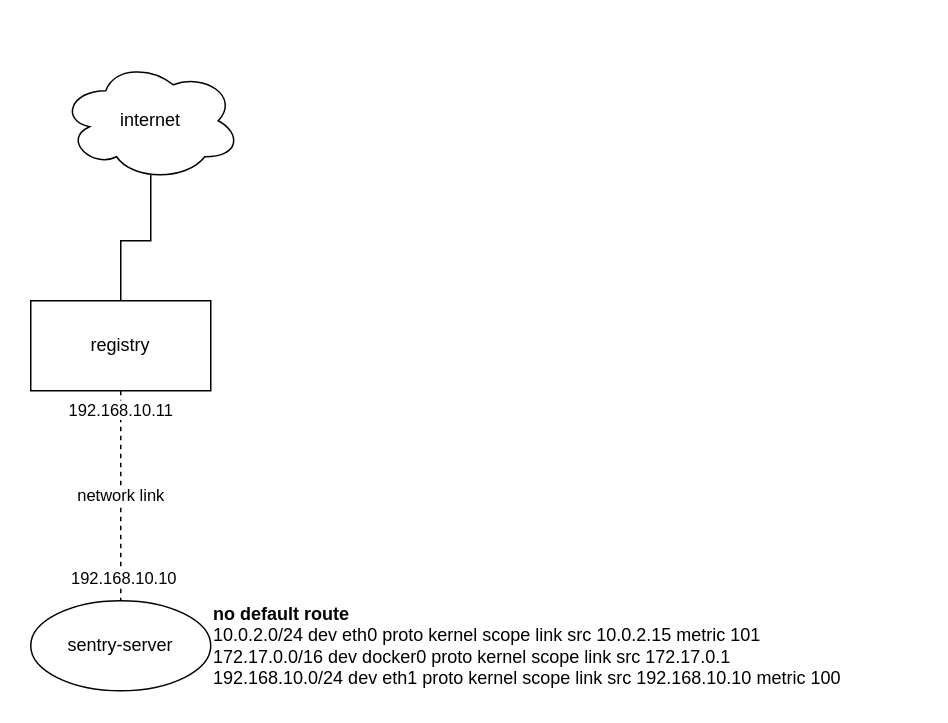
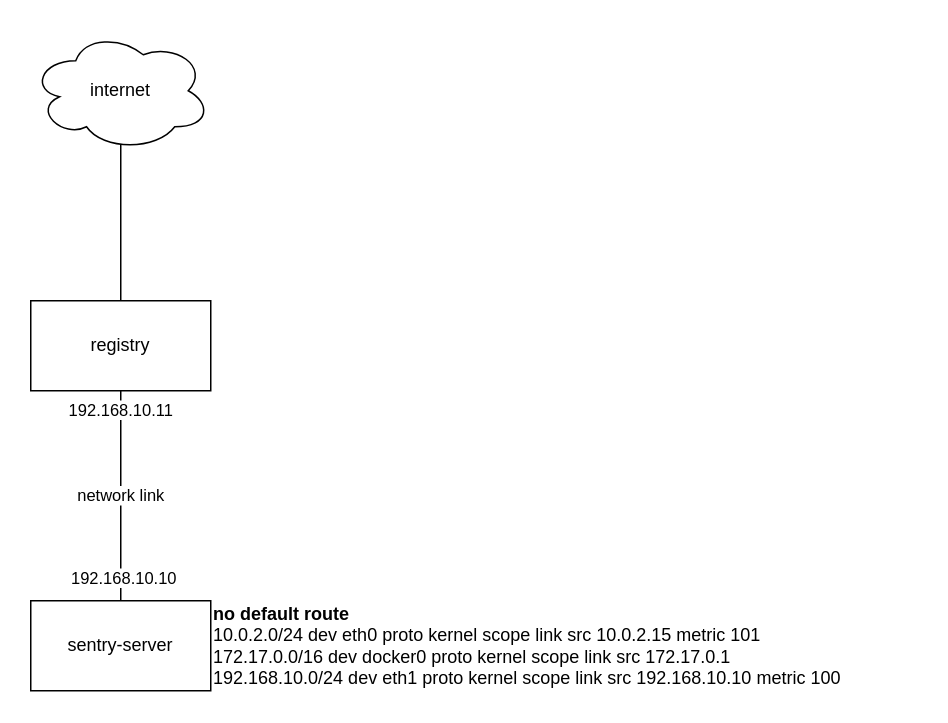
node "internet": moved (151, 121) -> (121, 91)
edge "registry" -- "sentry-server": style dashed -> solid
node "sentry-server": shape ellipse -> rectangle
